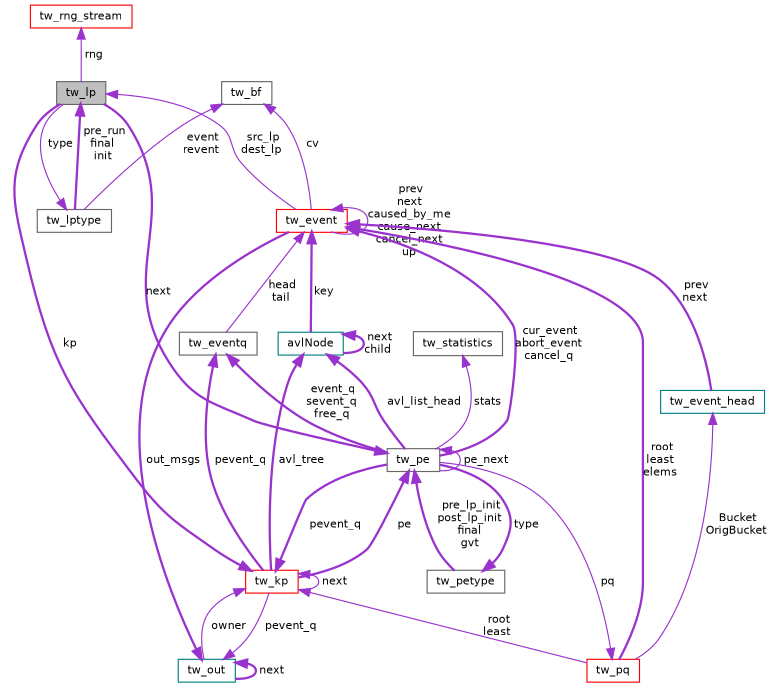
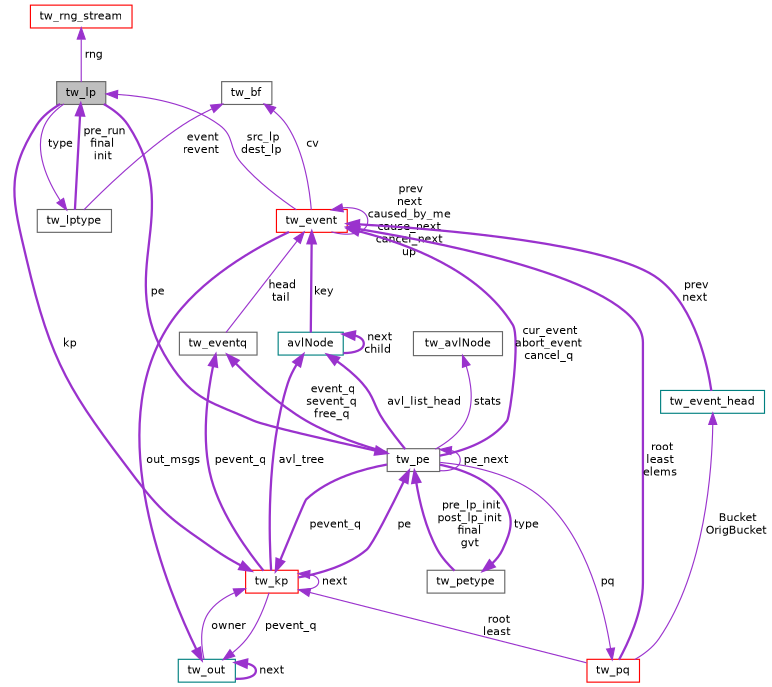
edge "tw_lp" -> "tw_pe": label " next" -> " pe"
node "tw_statistics": label "tw_statistics" -> "tw_avlNode"
